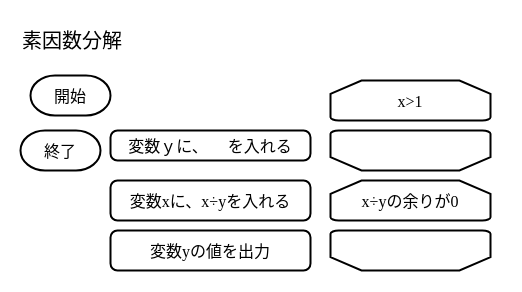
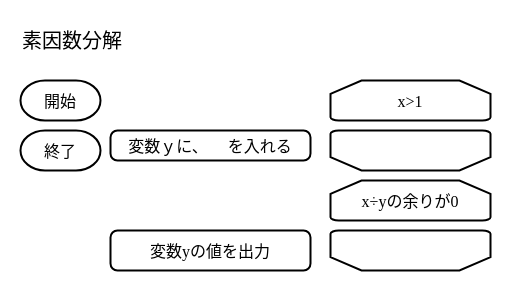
node "開始": moved (71, 96) -> (61, 101)
node "変数xに、x÷yを入れる": removed
